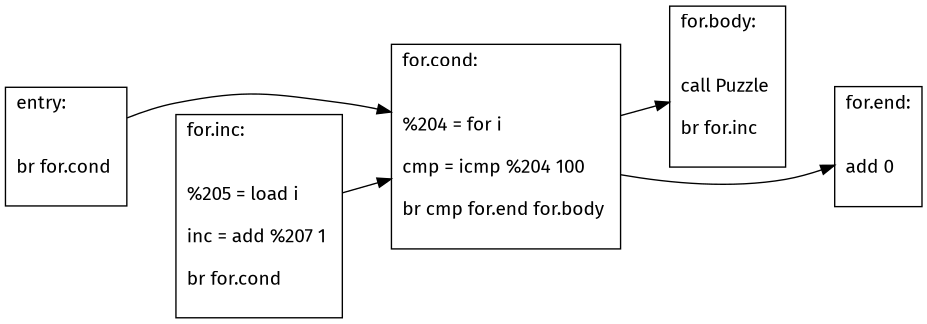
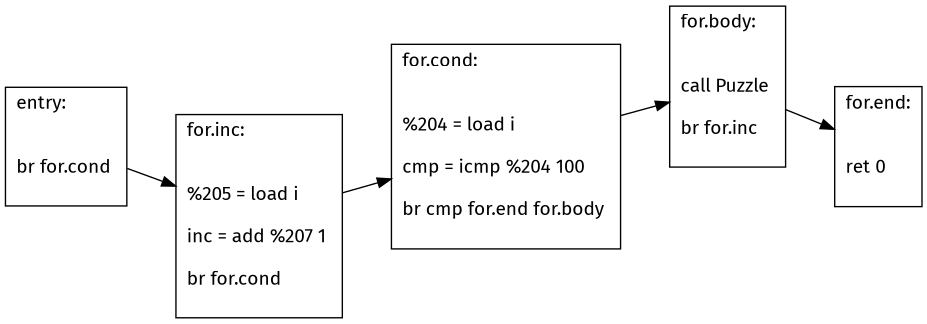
edge "entry:" -> "for.cond:": now "entry:" -> "for.inc:"
node "for.cond:": text "%204 = for i" -> "%204 = load i"
node "for.end:": text "add 0" -> "ret 0"
edge "for.cond:" -> "for.end:": now "for.body:" -> "for.end:"
